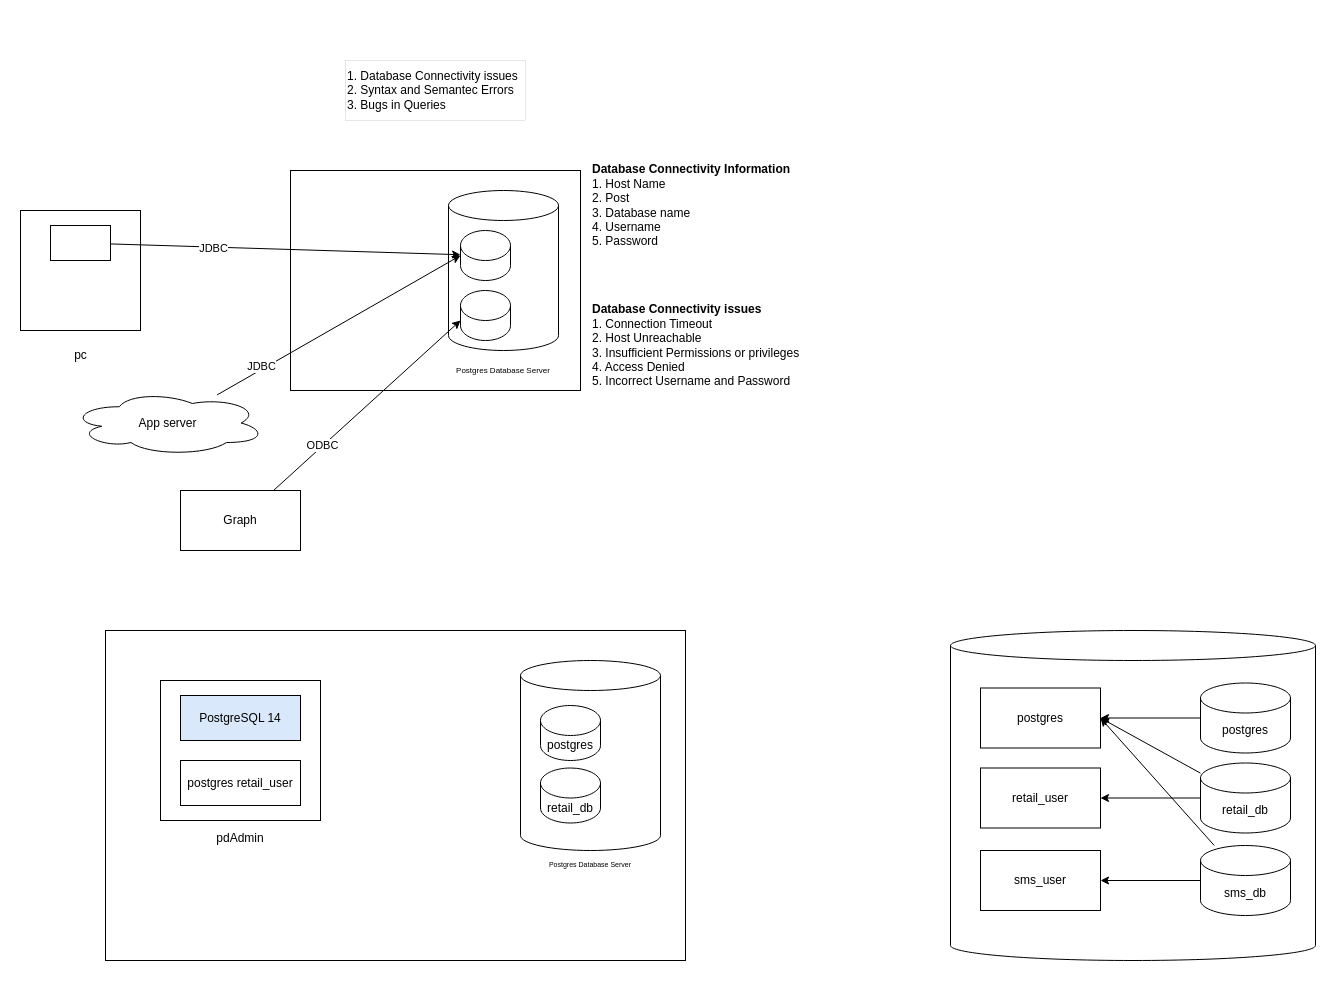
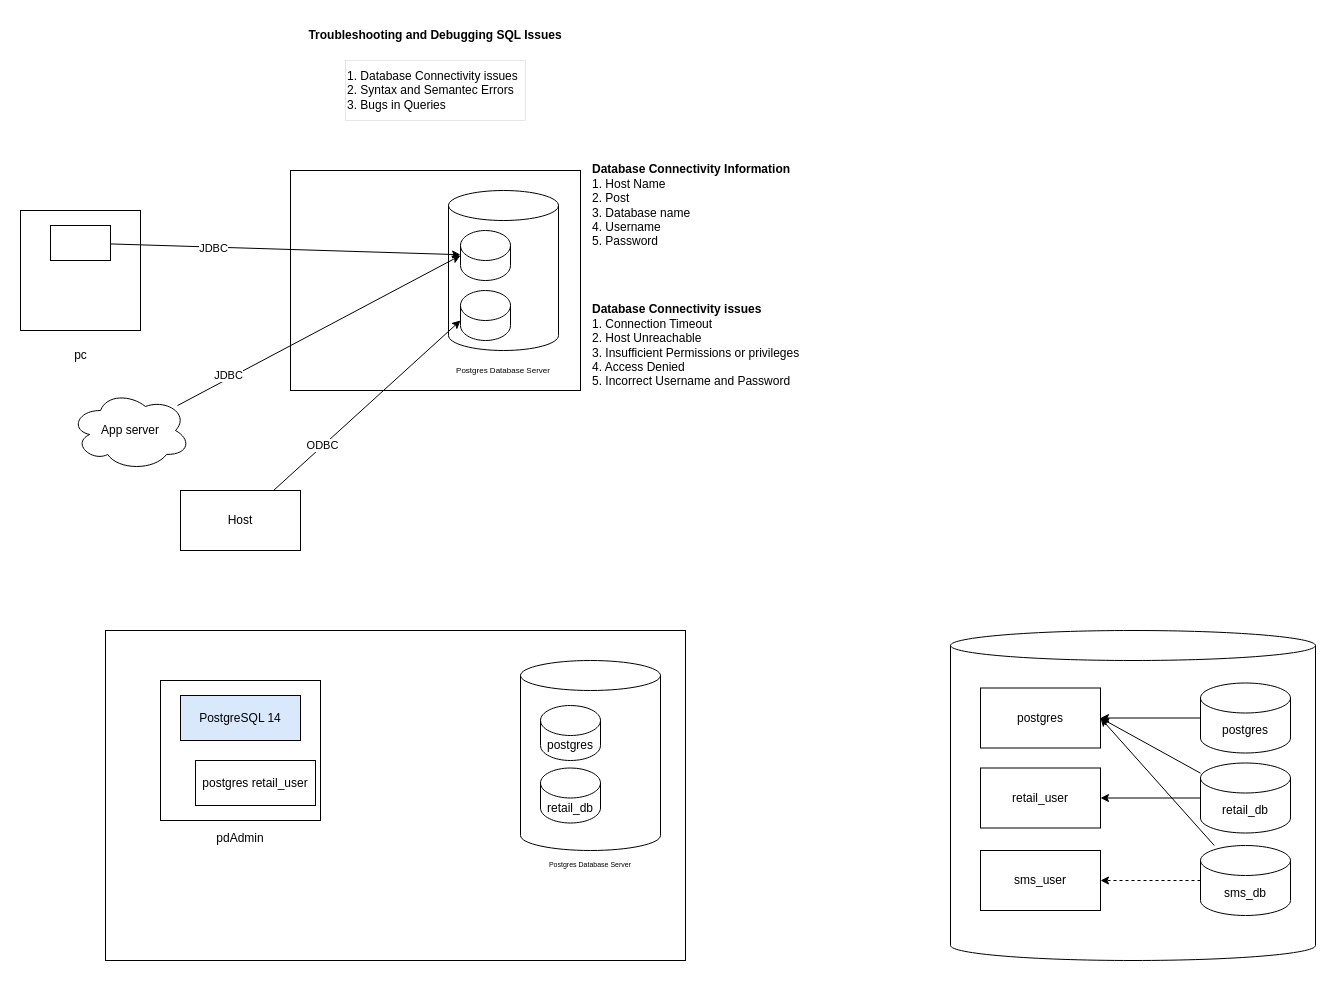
node "Troubleshooting and Debugging SQL Issues": added
node "App server": size 195x65 -> 120x80
node "Graph": label "Graph" -> "Host"
node "postgres retail_user": moved (241, 783) -> (256, 783)
edge "sms_db" -> "sms_user": style solid -> dashed
